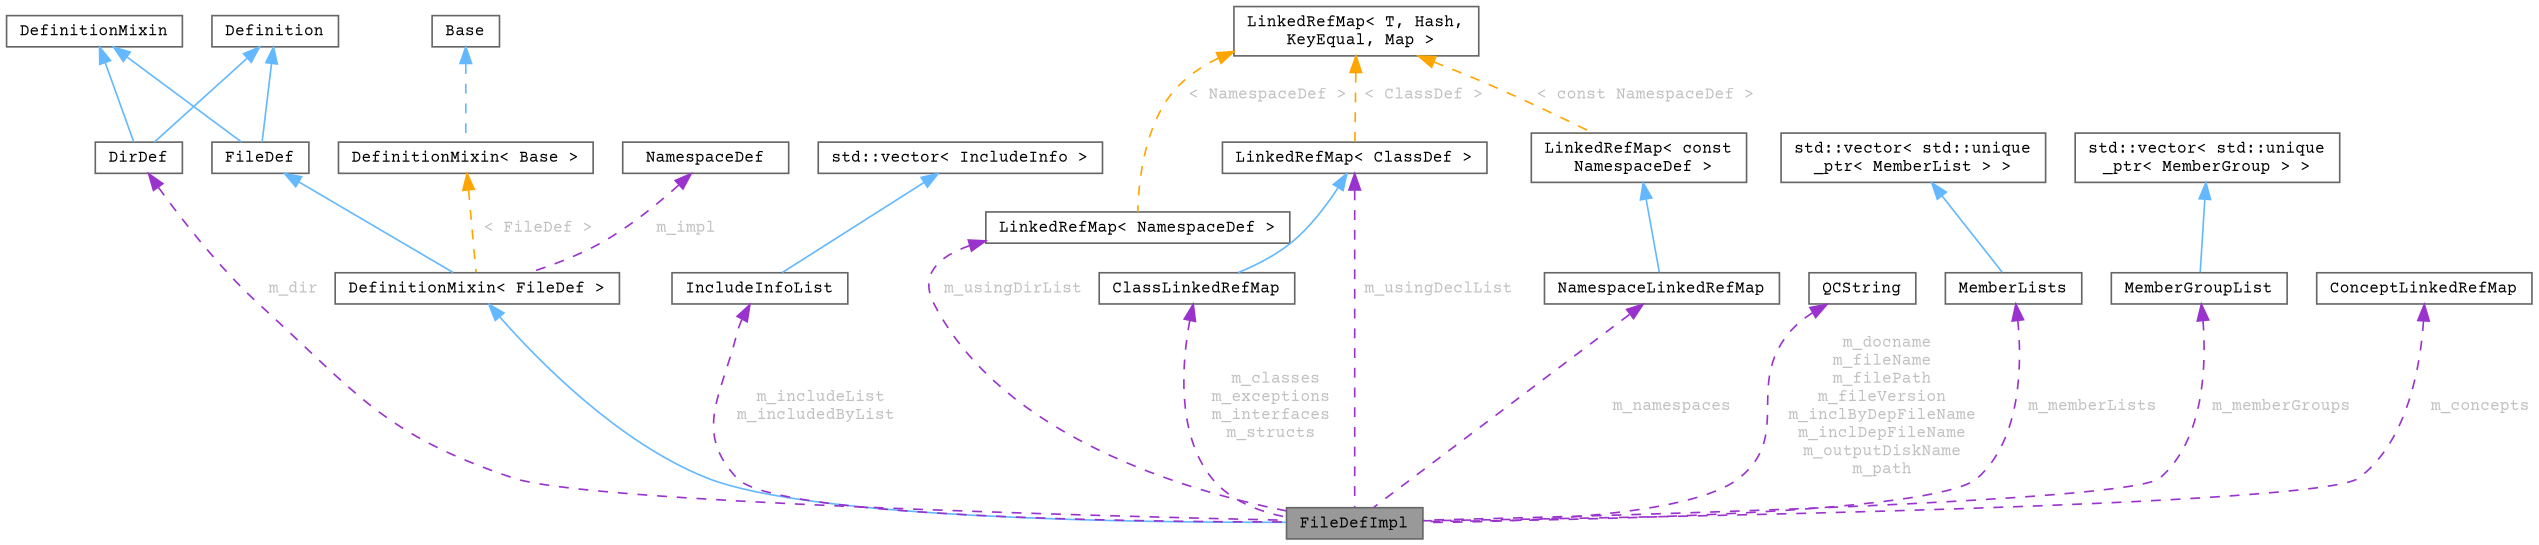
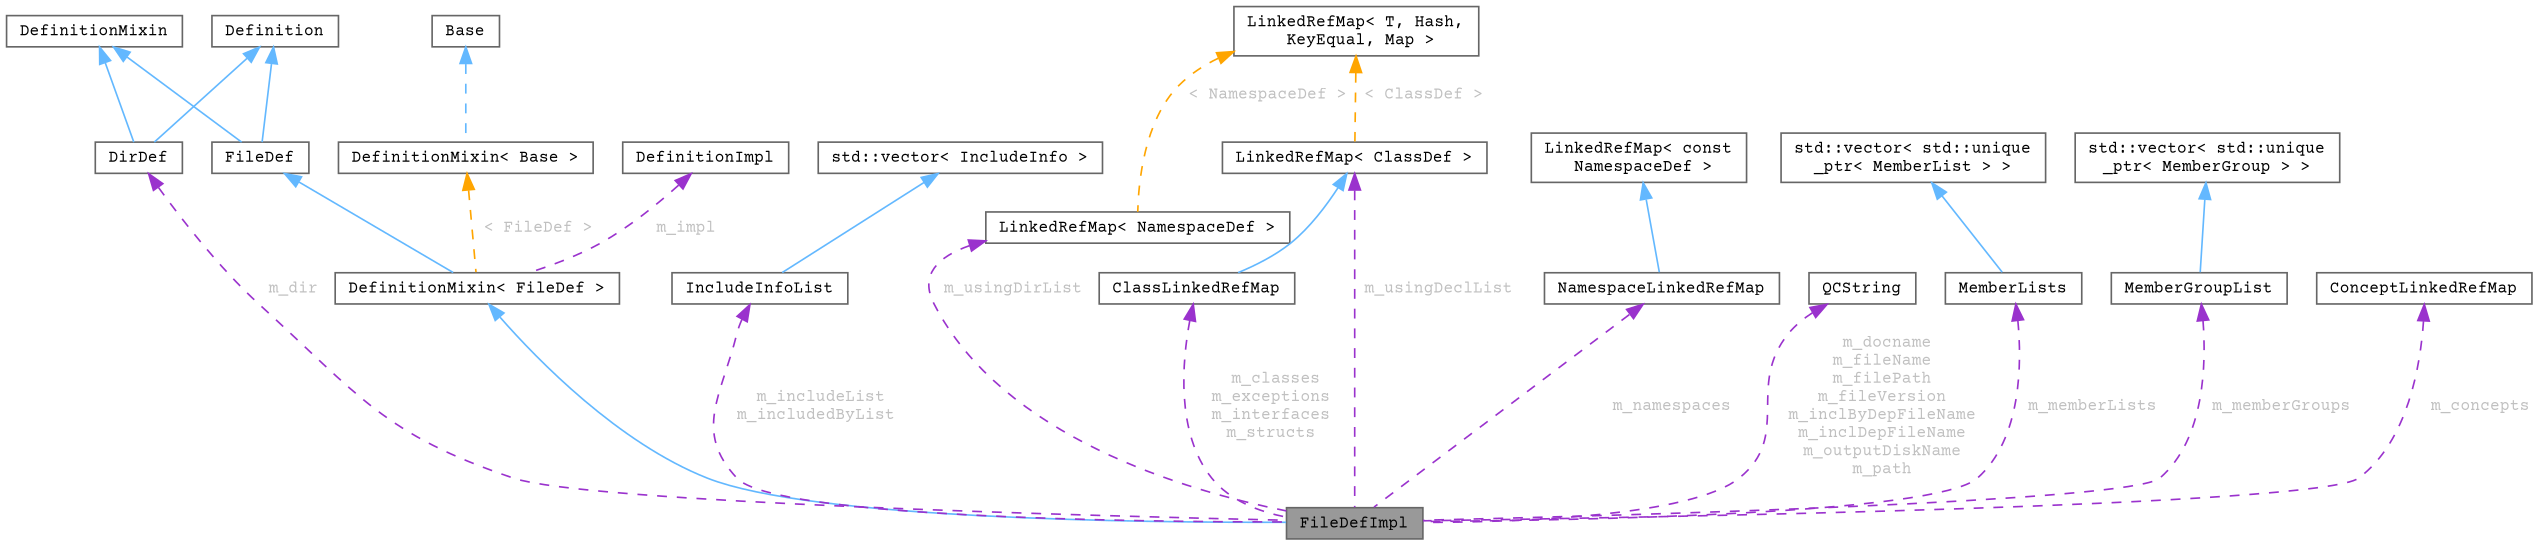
edge "LinkedRefMap< const NamespaceDef >" -> "LinkedRefMap< T, Hash, KeyEqual, Map >": removed, label "< const NamespaceDef >"
node "NamespaceDef": label "NamespaceDef" -> "DefinitionImpl"
